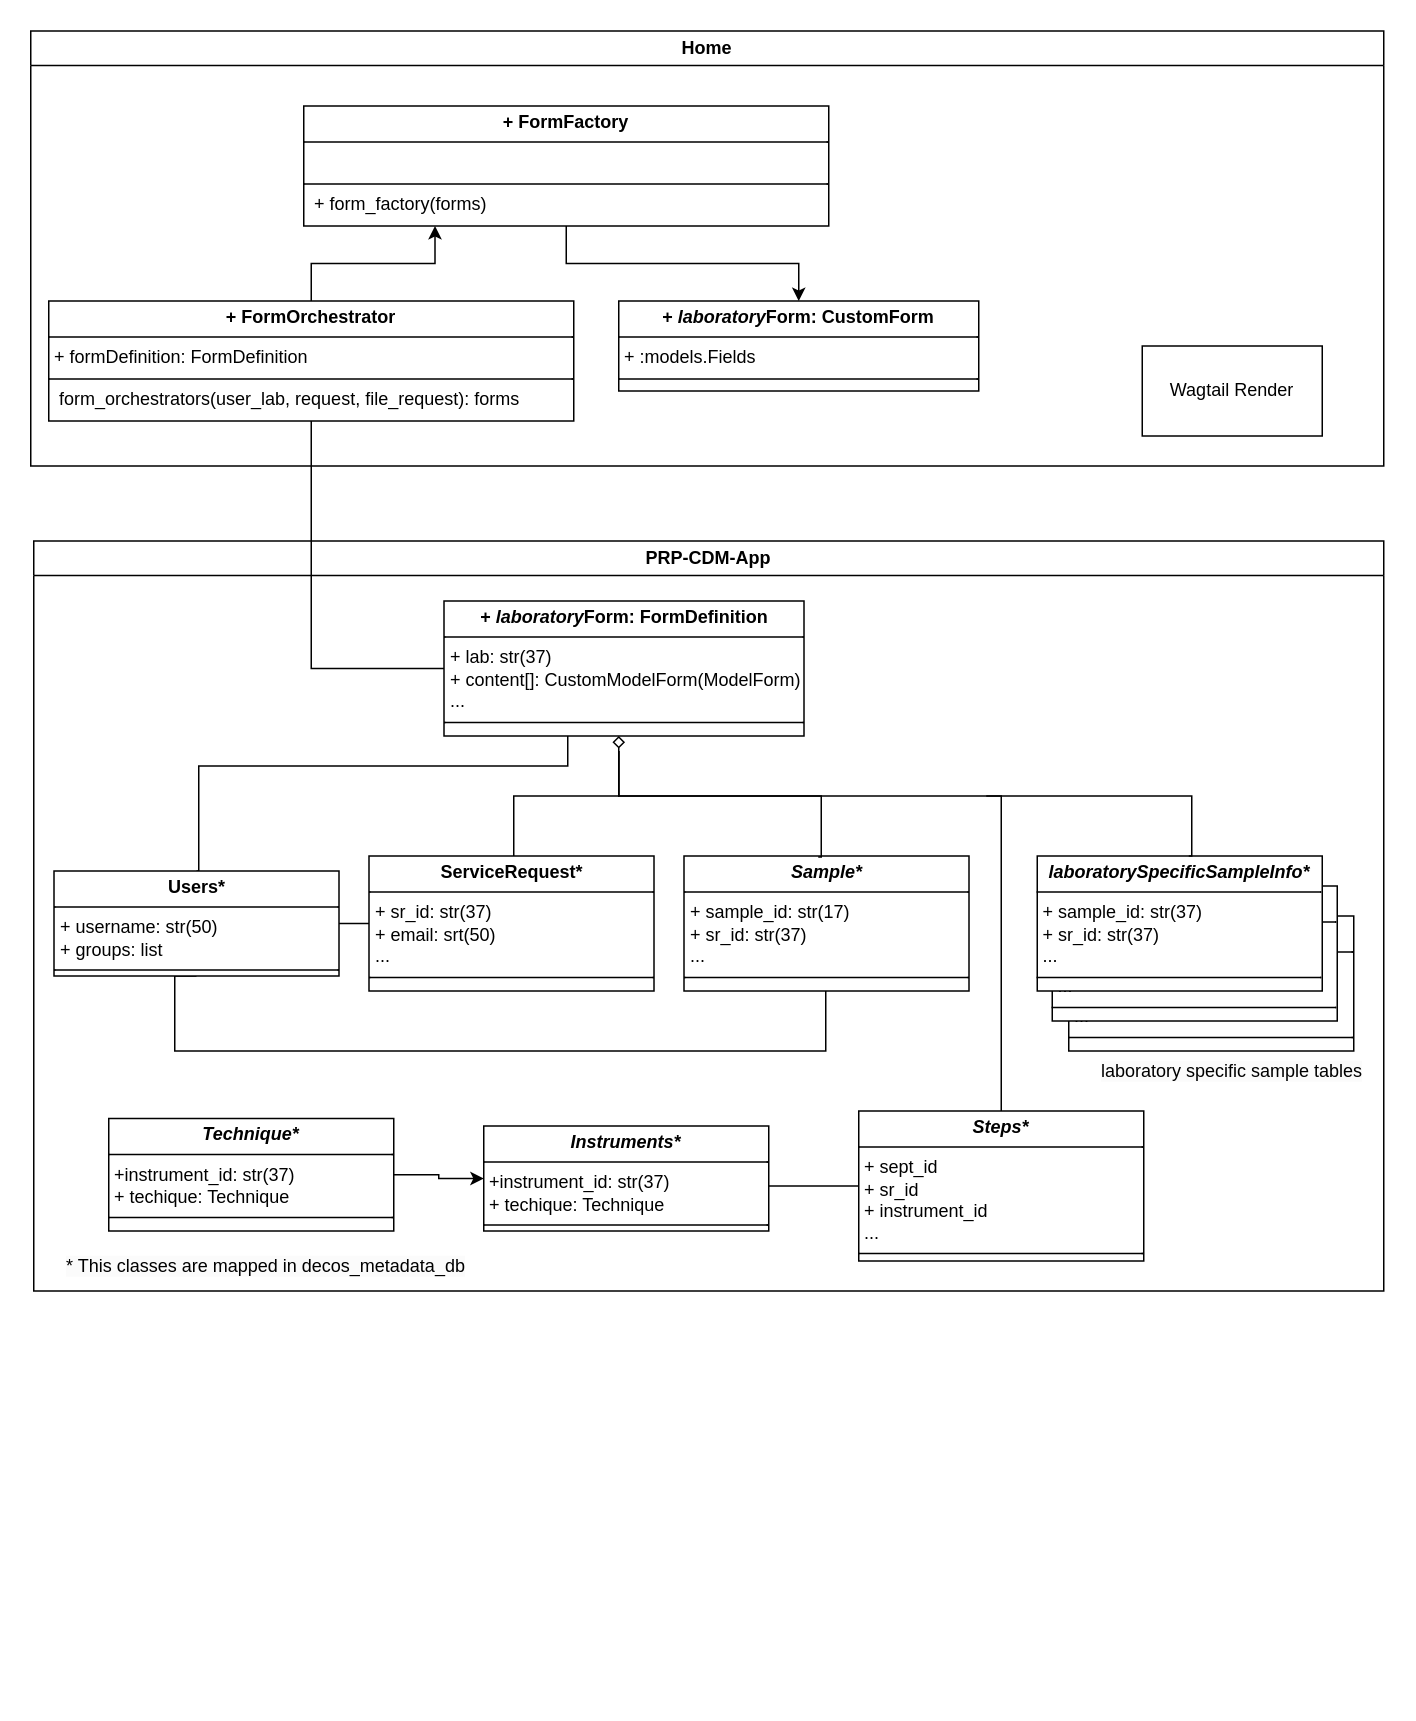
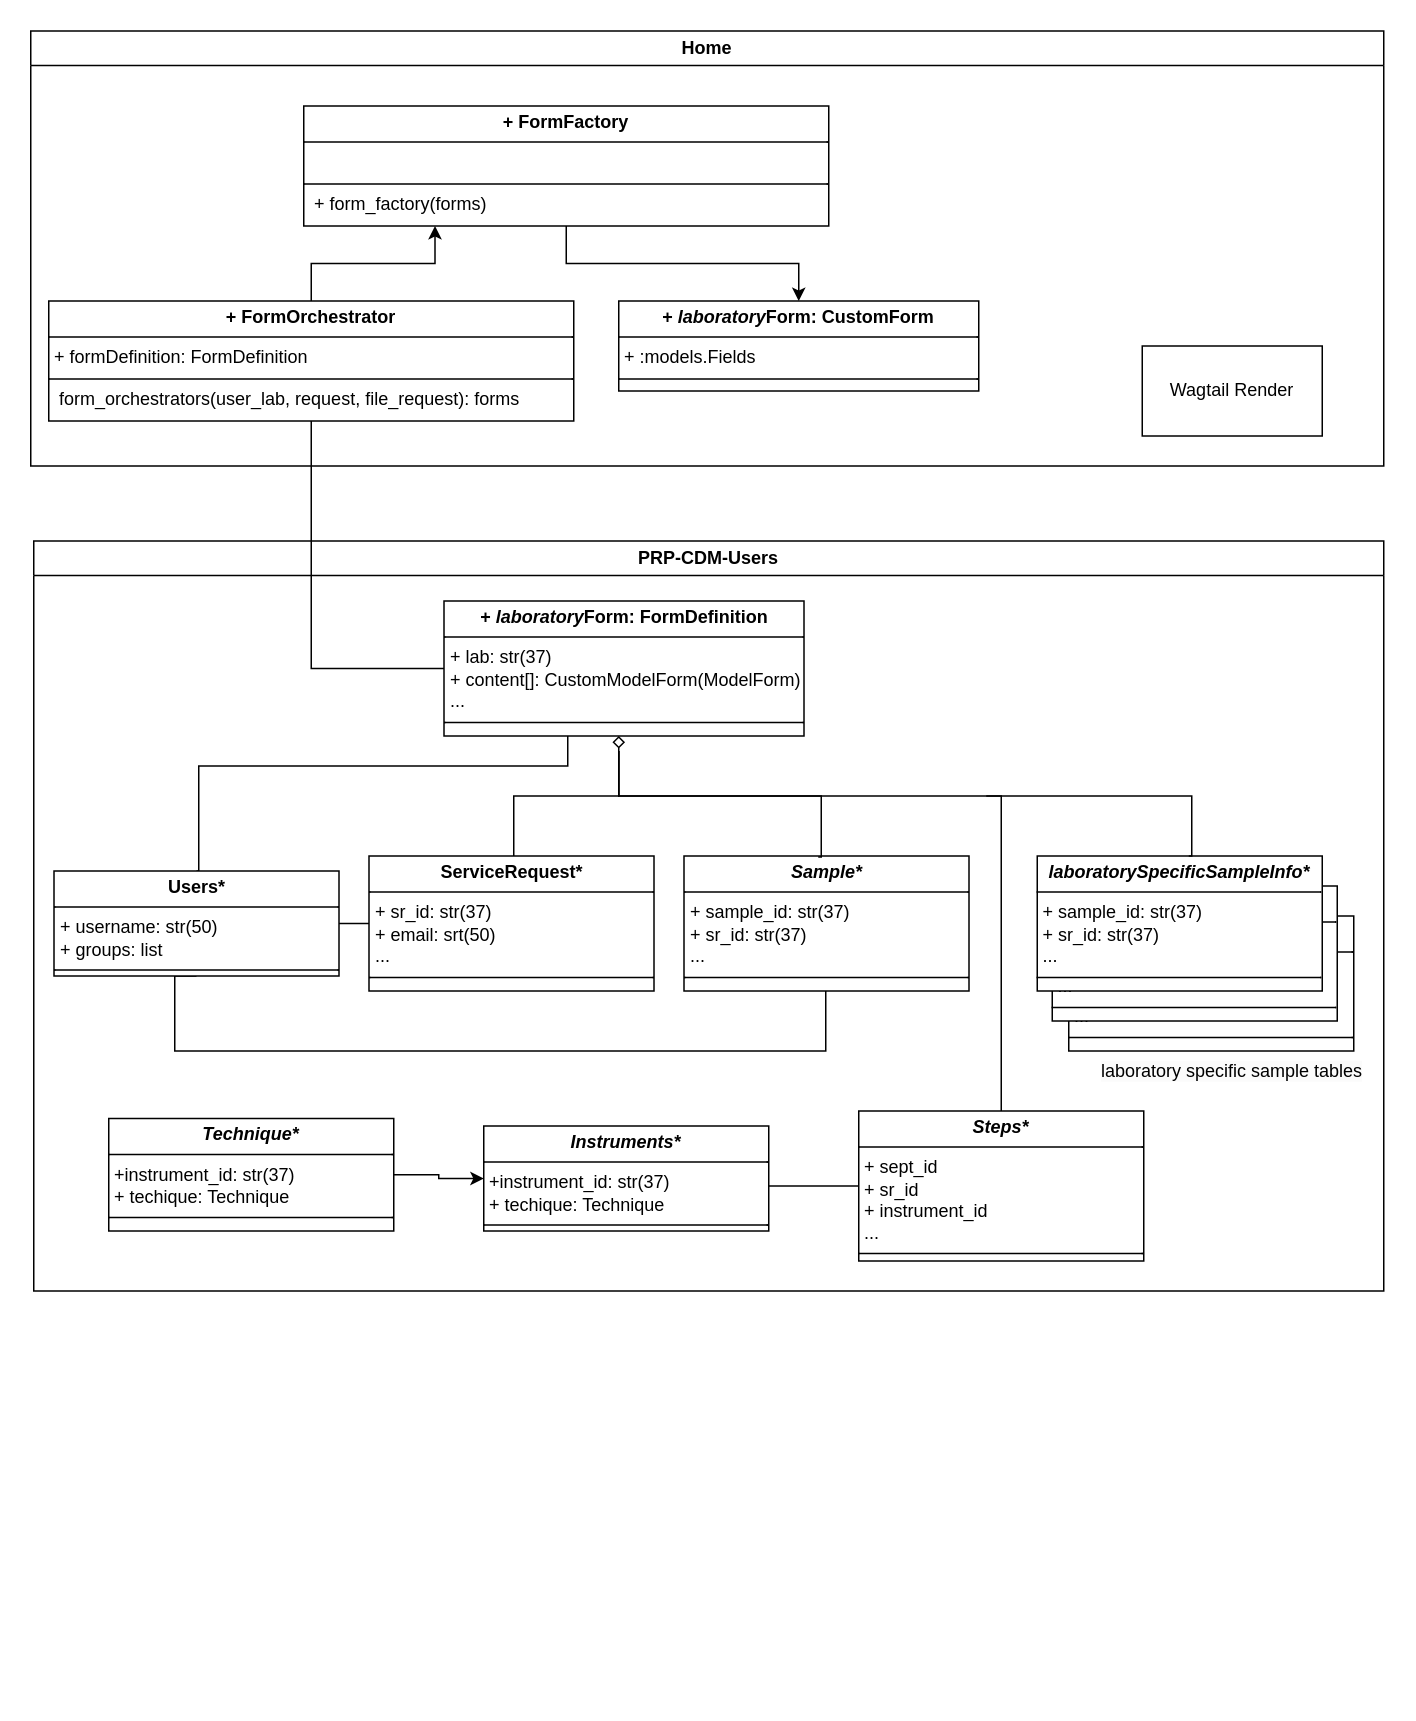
node "PRP-CDM-App": label "PRP-CDM-App" -> "PRP-CDM-Users"
node "Sample* + sample_id: str(17) + sr_id: str(37) ...": label "Sample* + sample_id: str(17) + sr_id: str(37) ..." -> "Sample* + sample_id: str(37) + sr_id: str(37) ..."
node "* This classes are mapped in decos_metadata_db": removed
